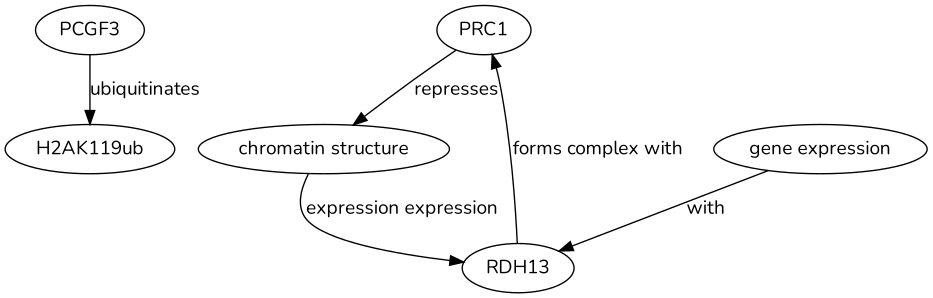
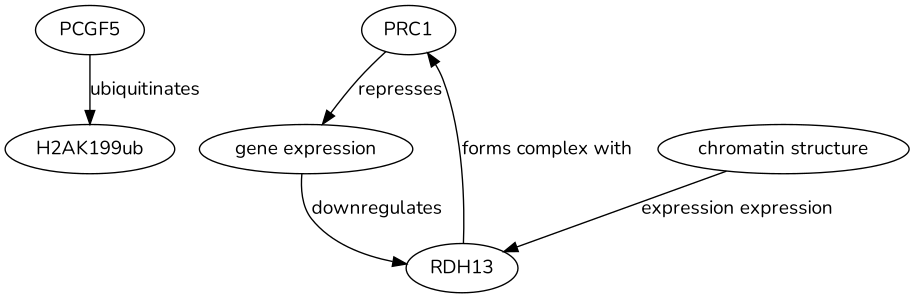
node "PCGF3": label "PCGF3" -> "PCGF5"
edge "PRC1" -> "chromatin structure": now "PRC1" -> "gene expression"
node "H2AK119ub": label "H2AK119ub" -> "H2AK199ub"
edge "gene expression" -> "RDH13": label "with" -> "downregulates"
